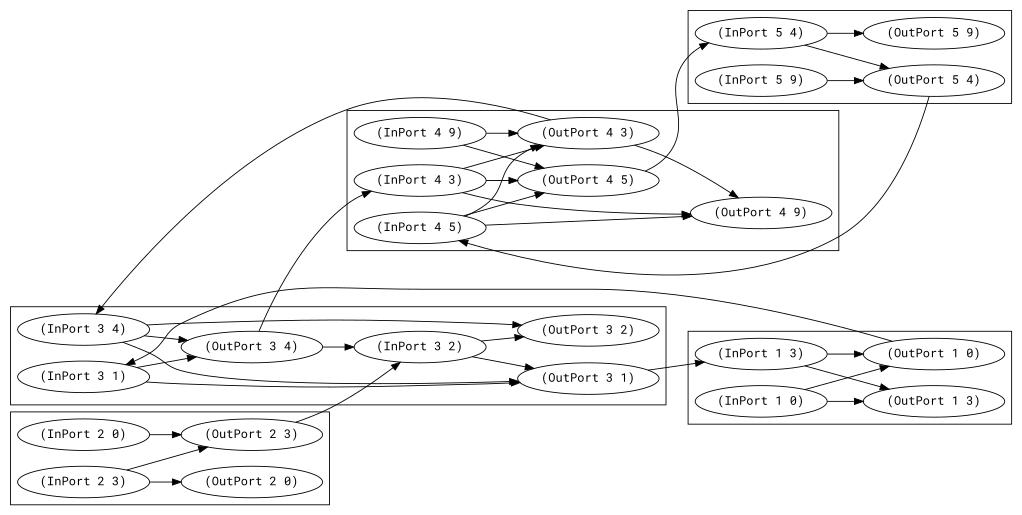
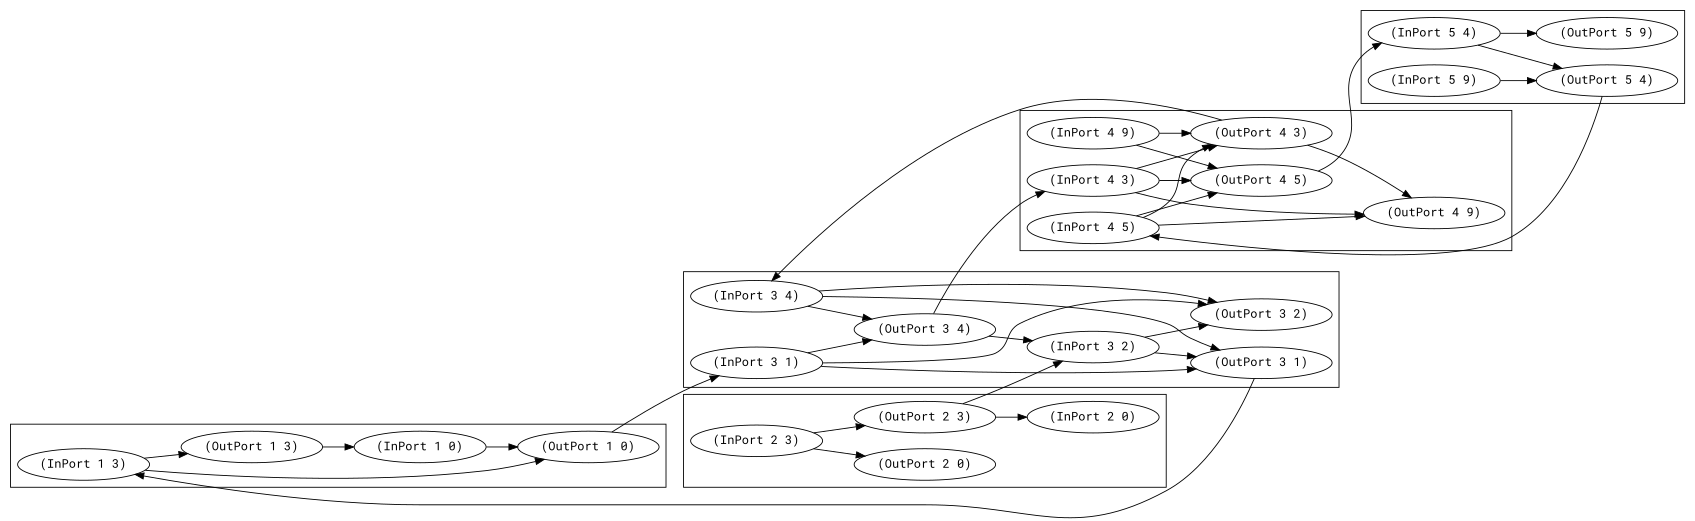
edge "(InPort 3 1)" -> "(OutPort 3 2)": added
edge "(InPort 1 0)" -> "(OutPort 1 3)": reversed
edge "(InPort 2 0)" -> "(OutPort 2 3)": reversed
